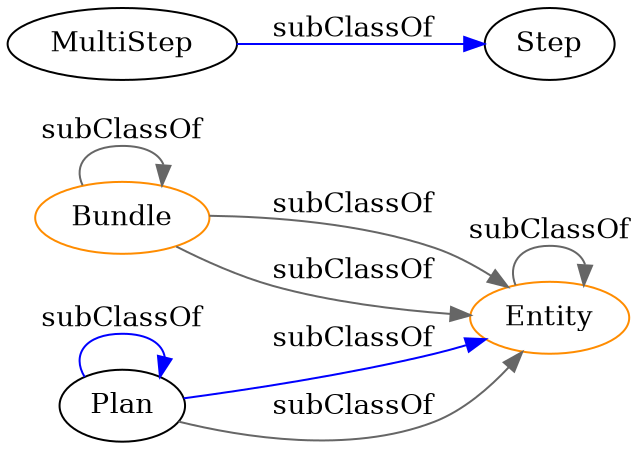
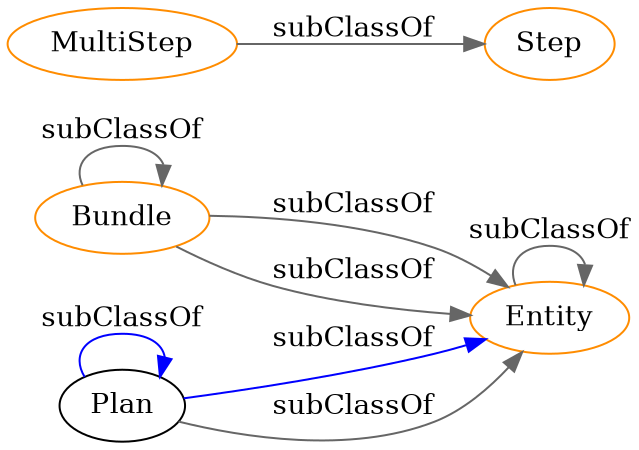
node "MultiStep": color black -> darkorange
edge "MultiStep" -> "Step": color blue -> gray40
node "Step": color black -> darkorange
